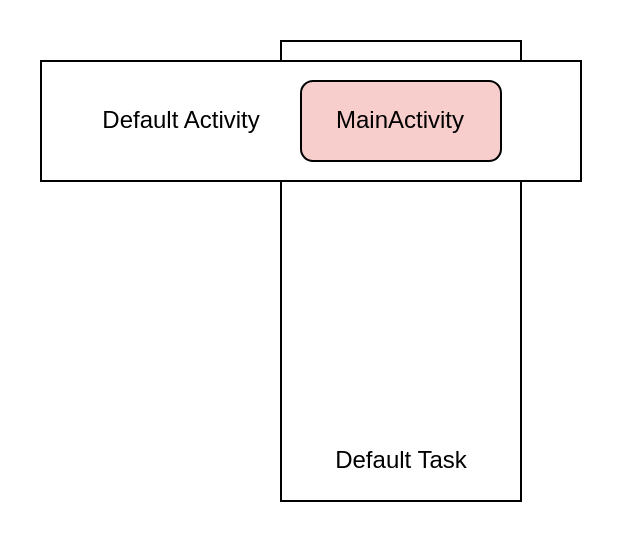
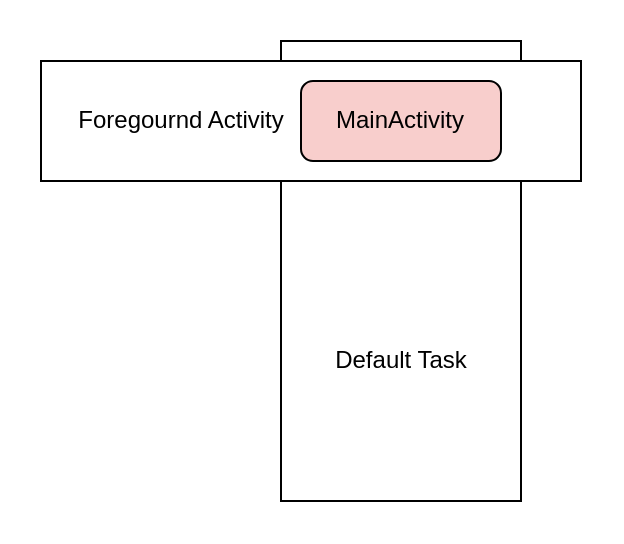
node "Default Activity": label "Default Activity" -> "Foregournd Activity"
node "Default Task": moved (401, 461) -> (401, 361)
